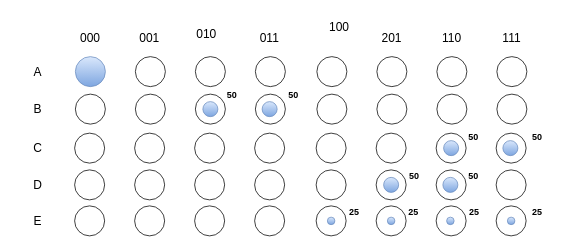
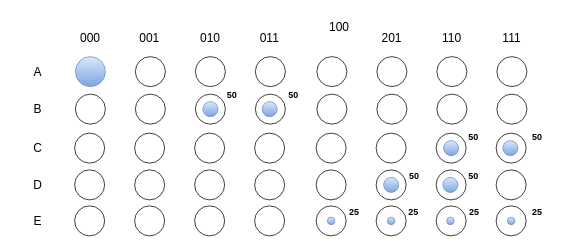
node "010": moved (207, 34) -> (210, 38)
